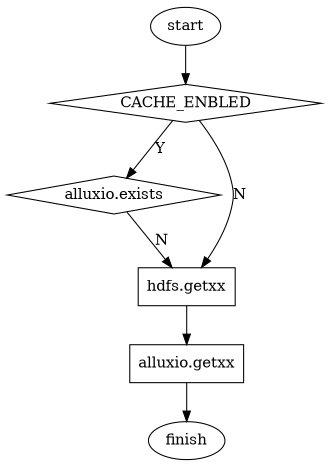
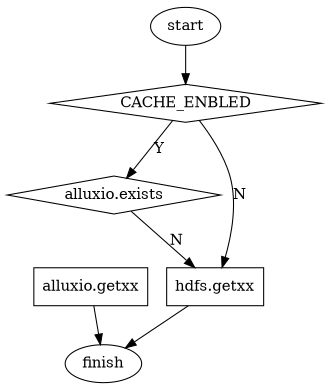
edge "hdfs.getxx" -> "alluxio.getxx": now "hdfs.getxx" -> "finish"
